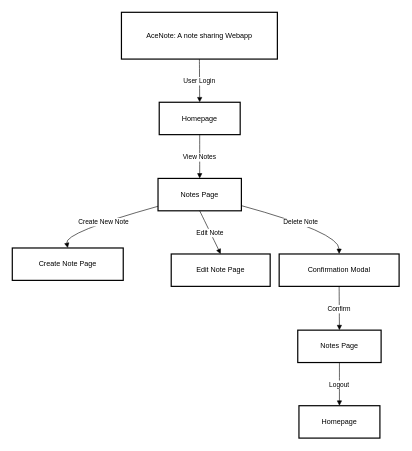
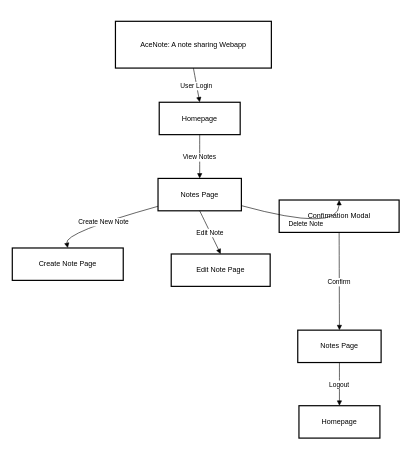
node "AceNote: A note sharing Webapp": moved (200, 36) -> (194, 45)
node "Confirmation Modal": moved (339, 270) -> (339, 216)
